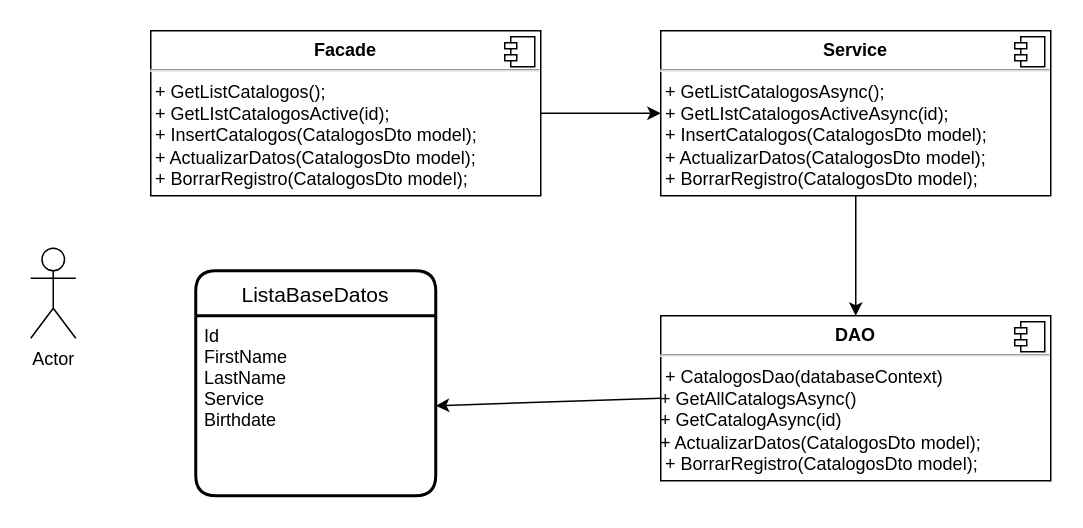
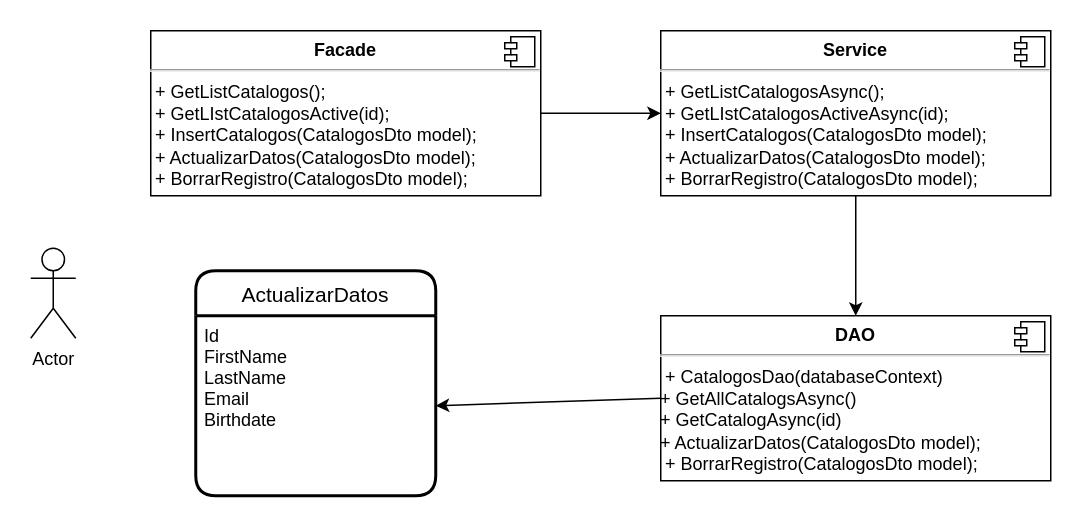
node "ListaBaseDatos": label "ListaBaseDatos" -> "ActualizarDatos"
node "Id FirstName LastName Service Birthdate": label "Id FirstName LastName Service Birthdate" -> "Id FirstName LastName Email Birthdate"
